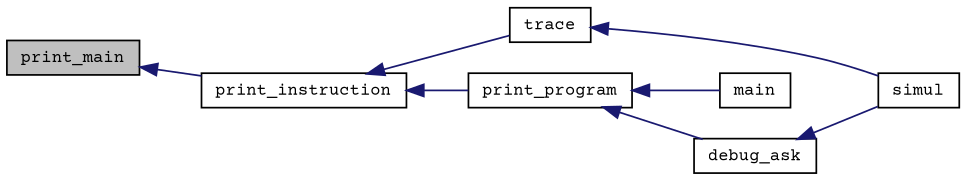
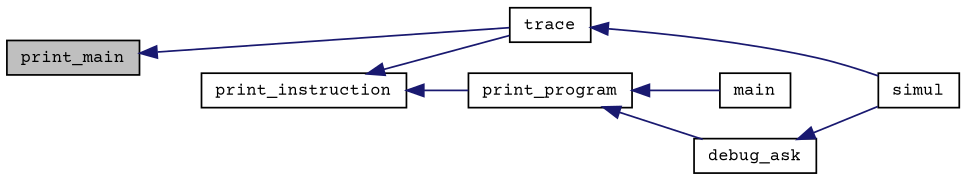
edge "print_instruction" -> "print_main": now "trace" -> "print_main"
